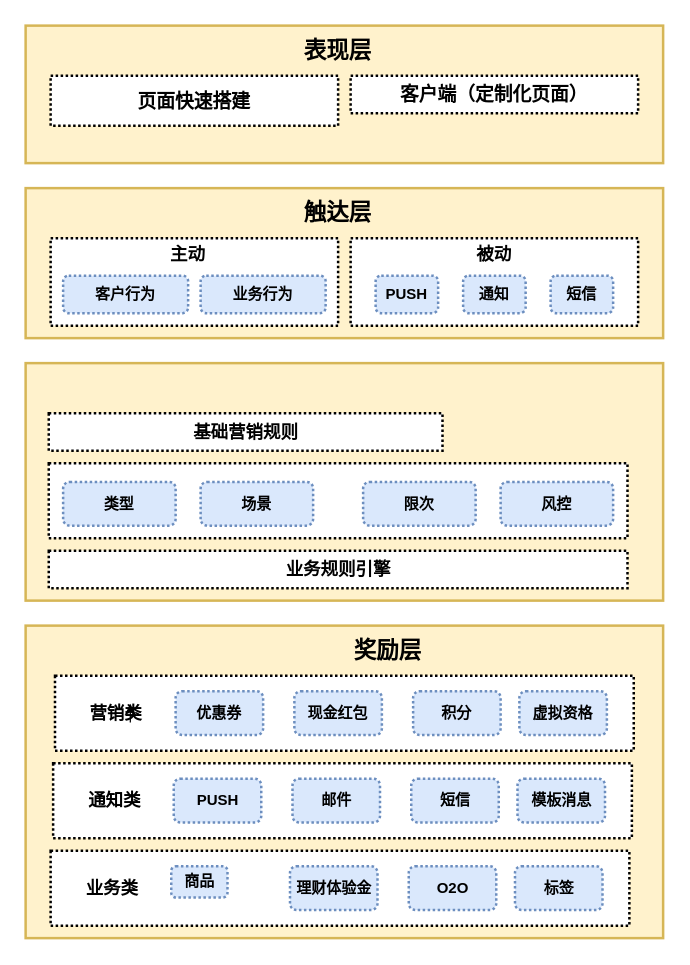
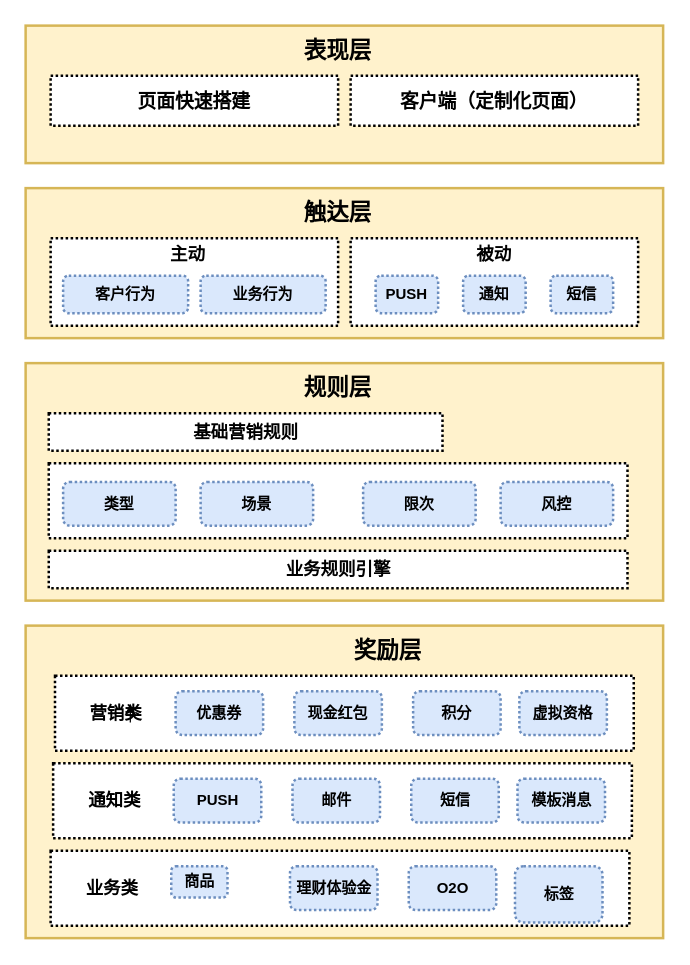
node "客户端（定制化页面）": size 288x38 -> 288x50
node "规则层": added
node "标签": size 88x44 -> 88x56
